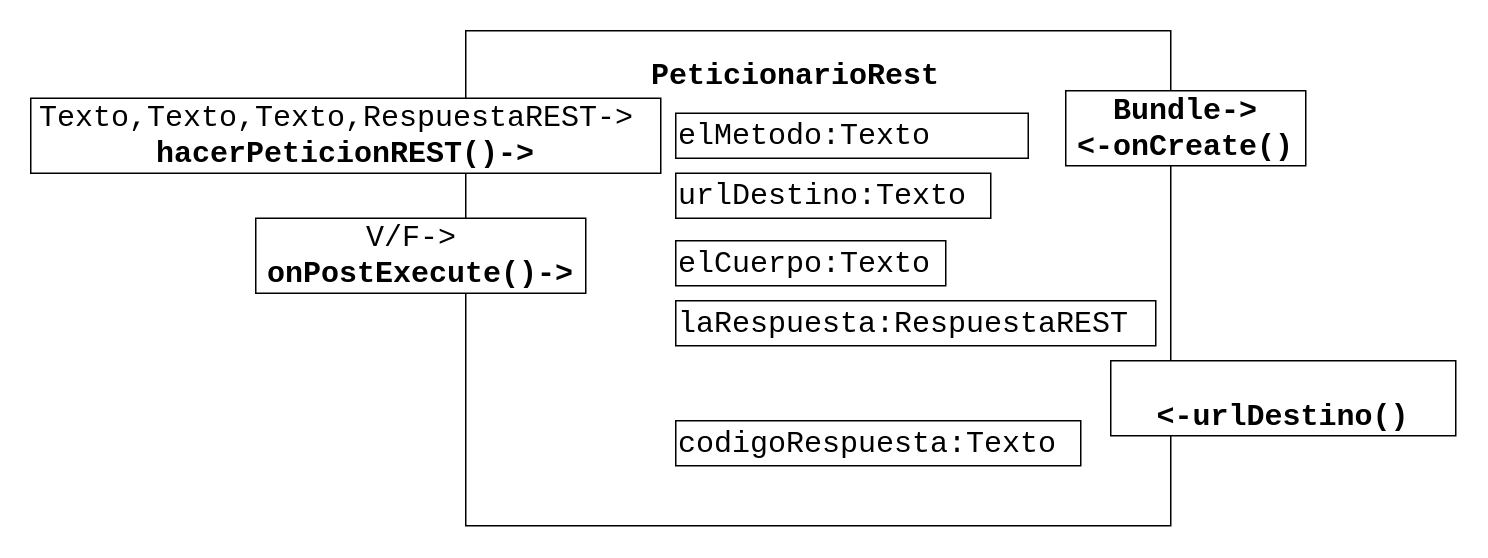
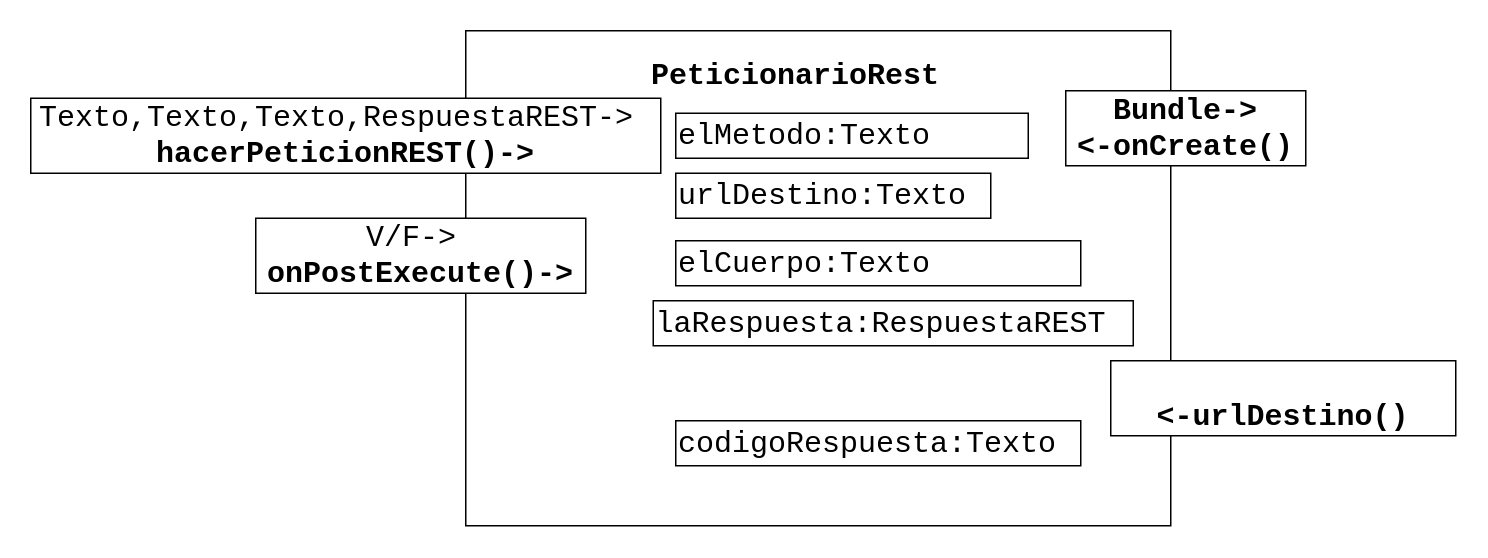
node "elCuerpo:Texto": size 270x45 -> 405x45
node "laRespuesta:RespuestaREST": moved (916, 323) -> (893, 323)
